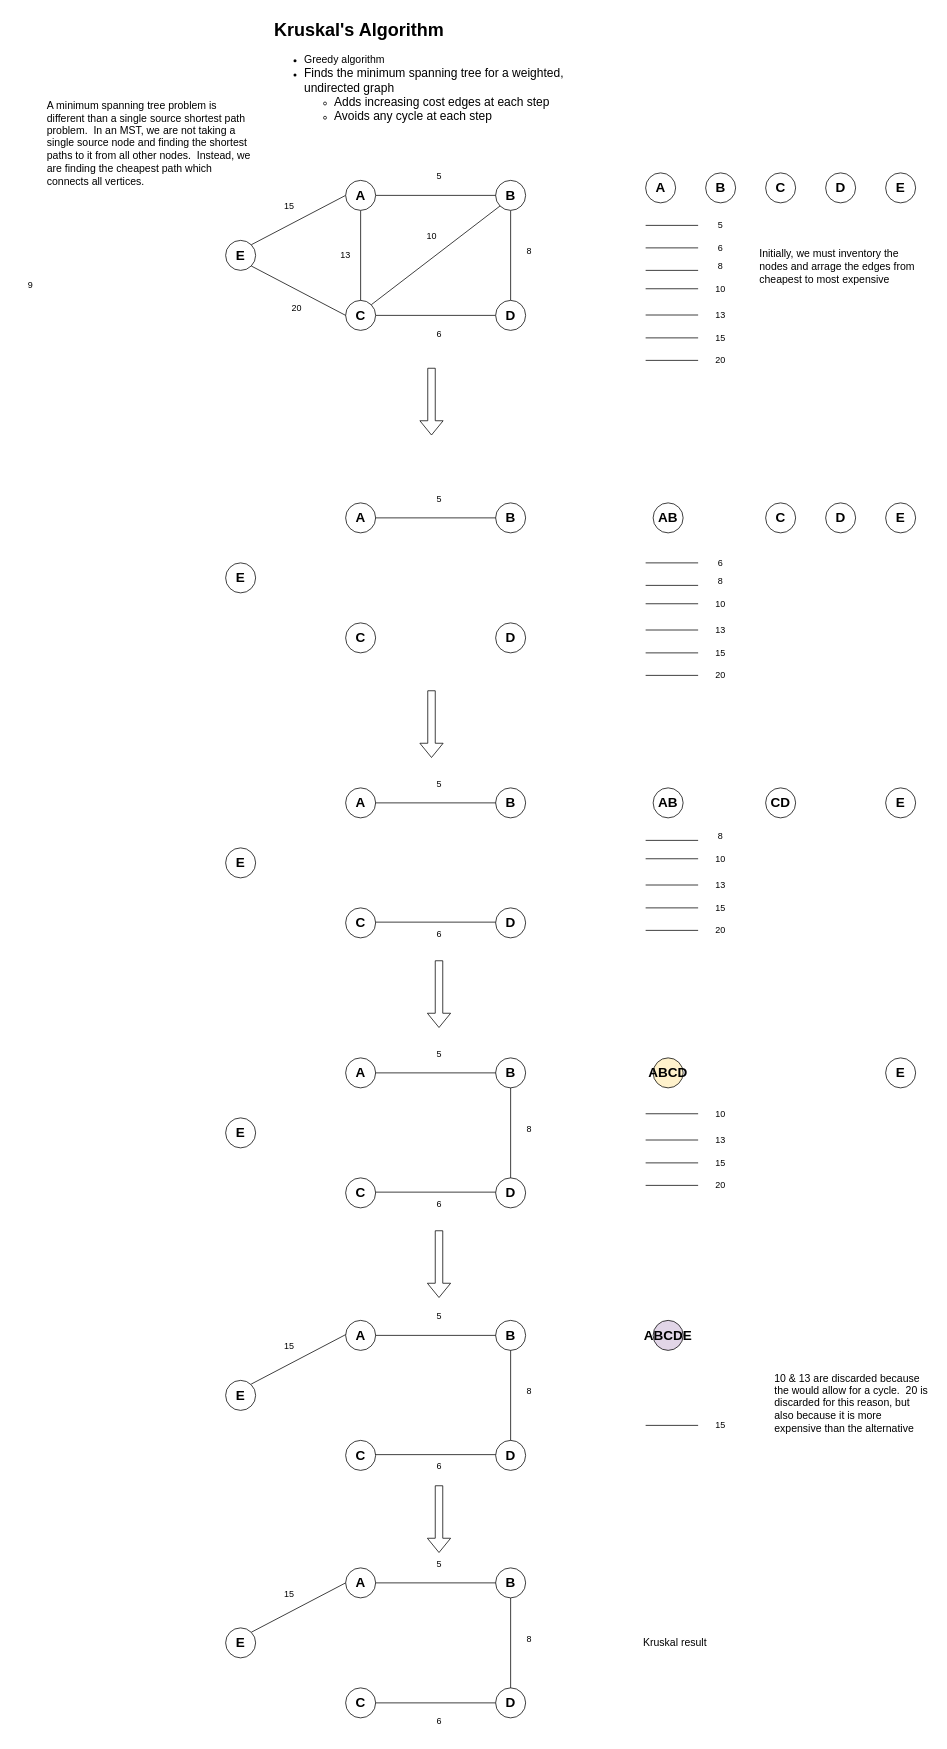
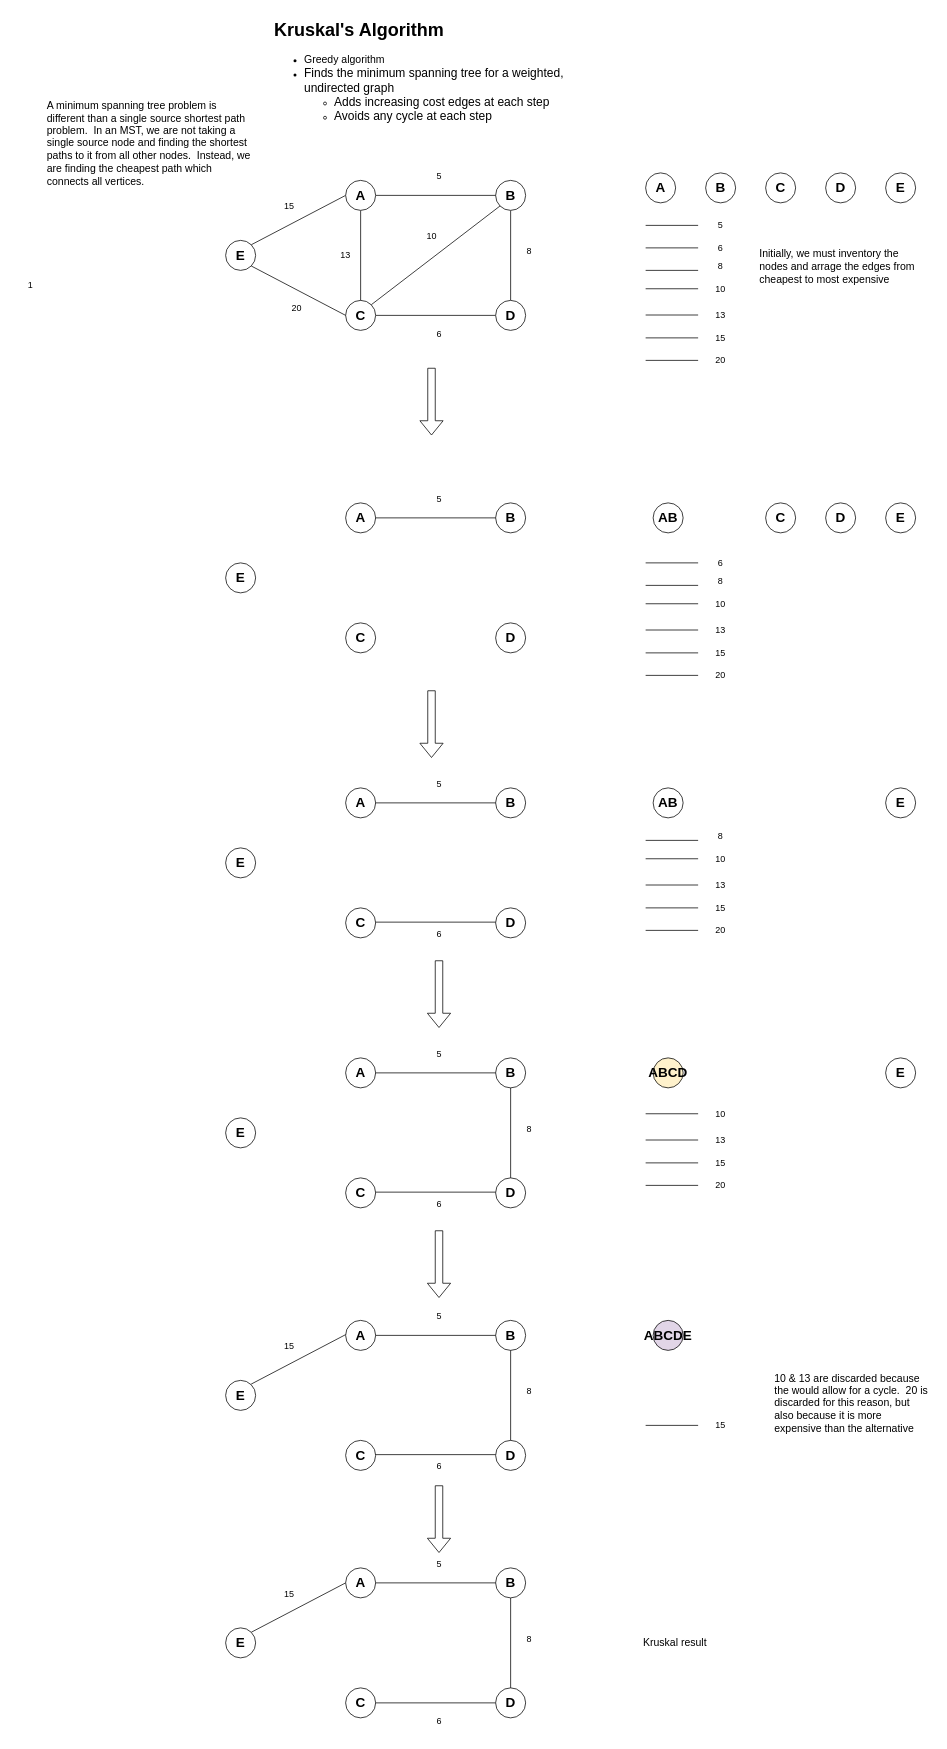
node "9": label "9" -> "1"
node "CD": removed
